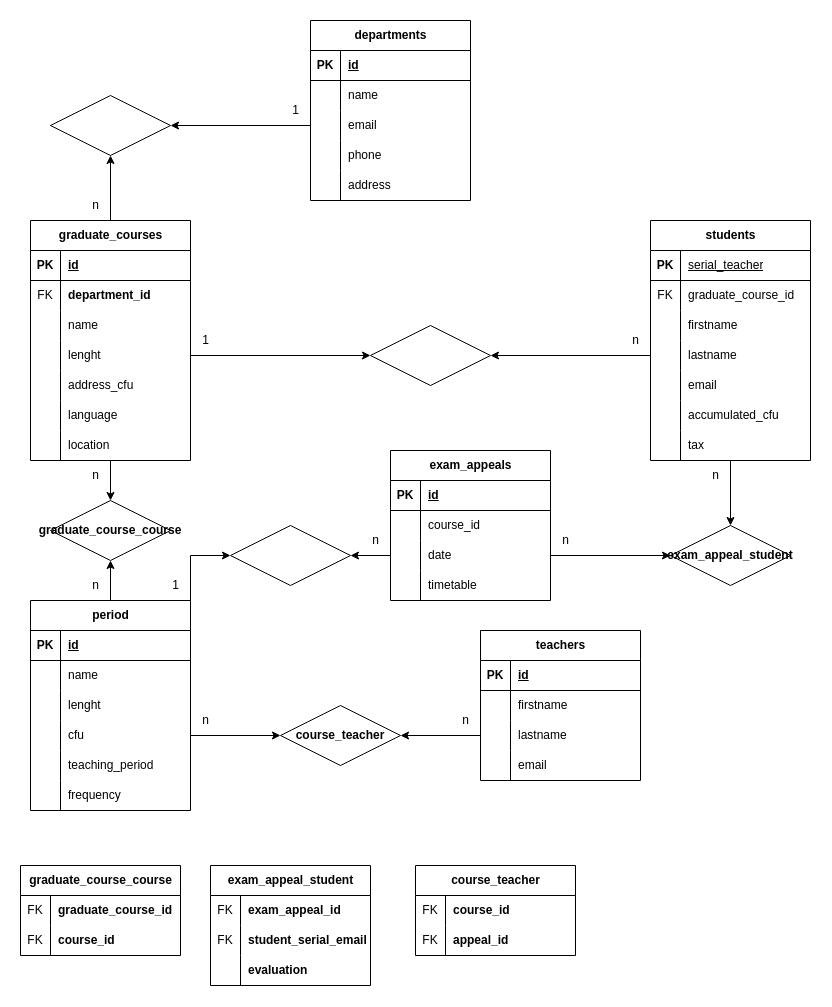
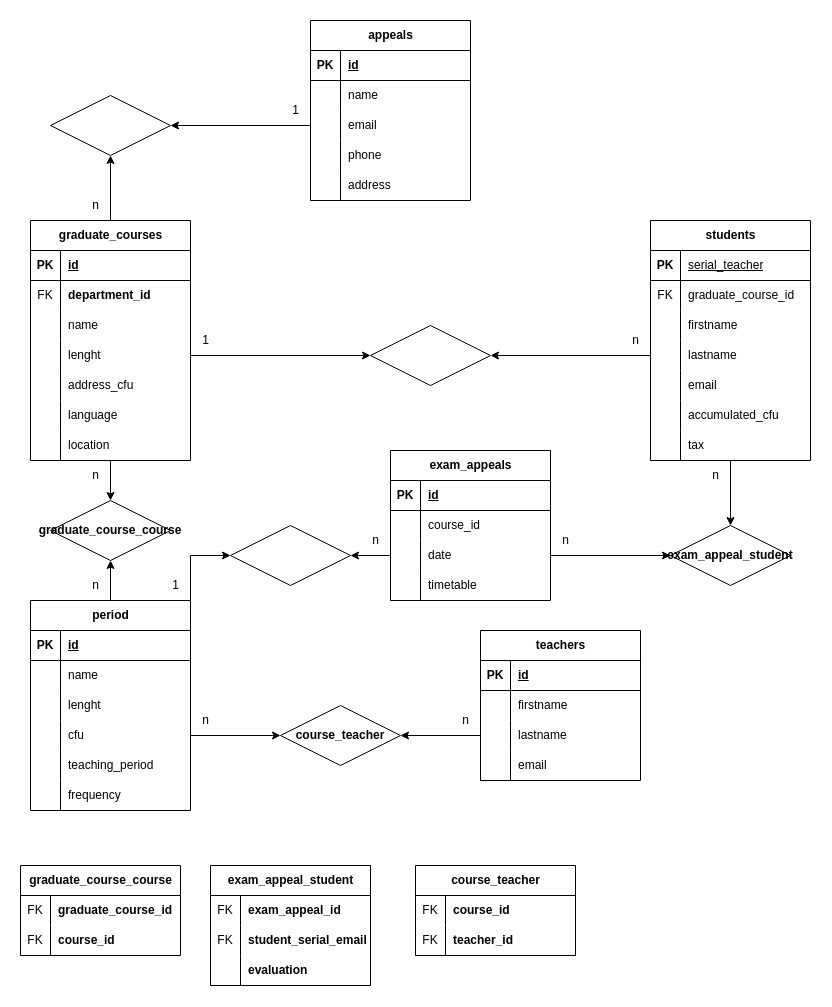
node "departments": label "departments" -> "appeals"
node "appeal_id": label "appeal_id" -> "teacher_id"
